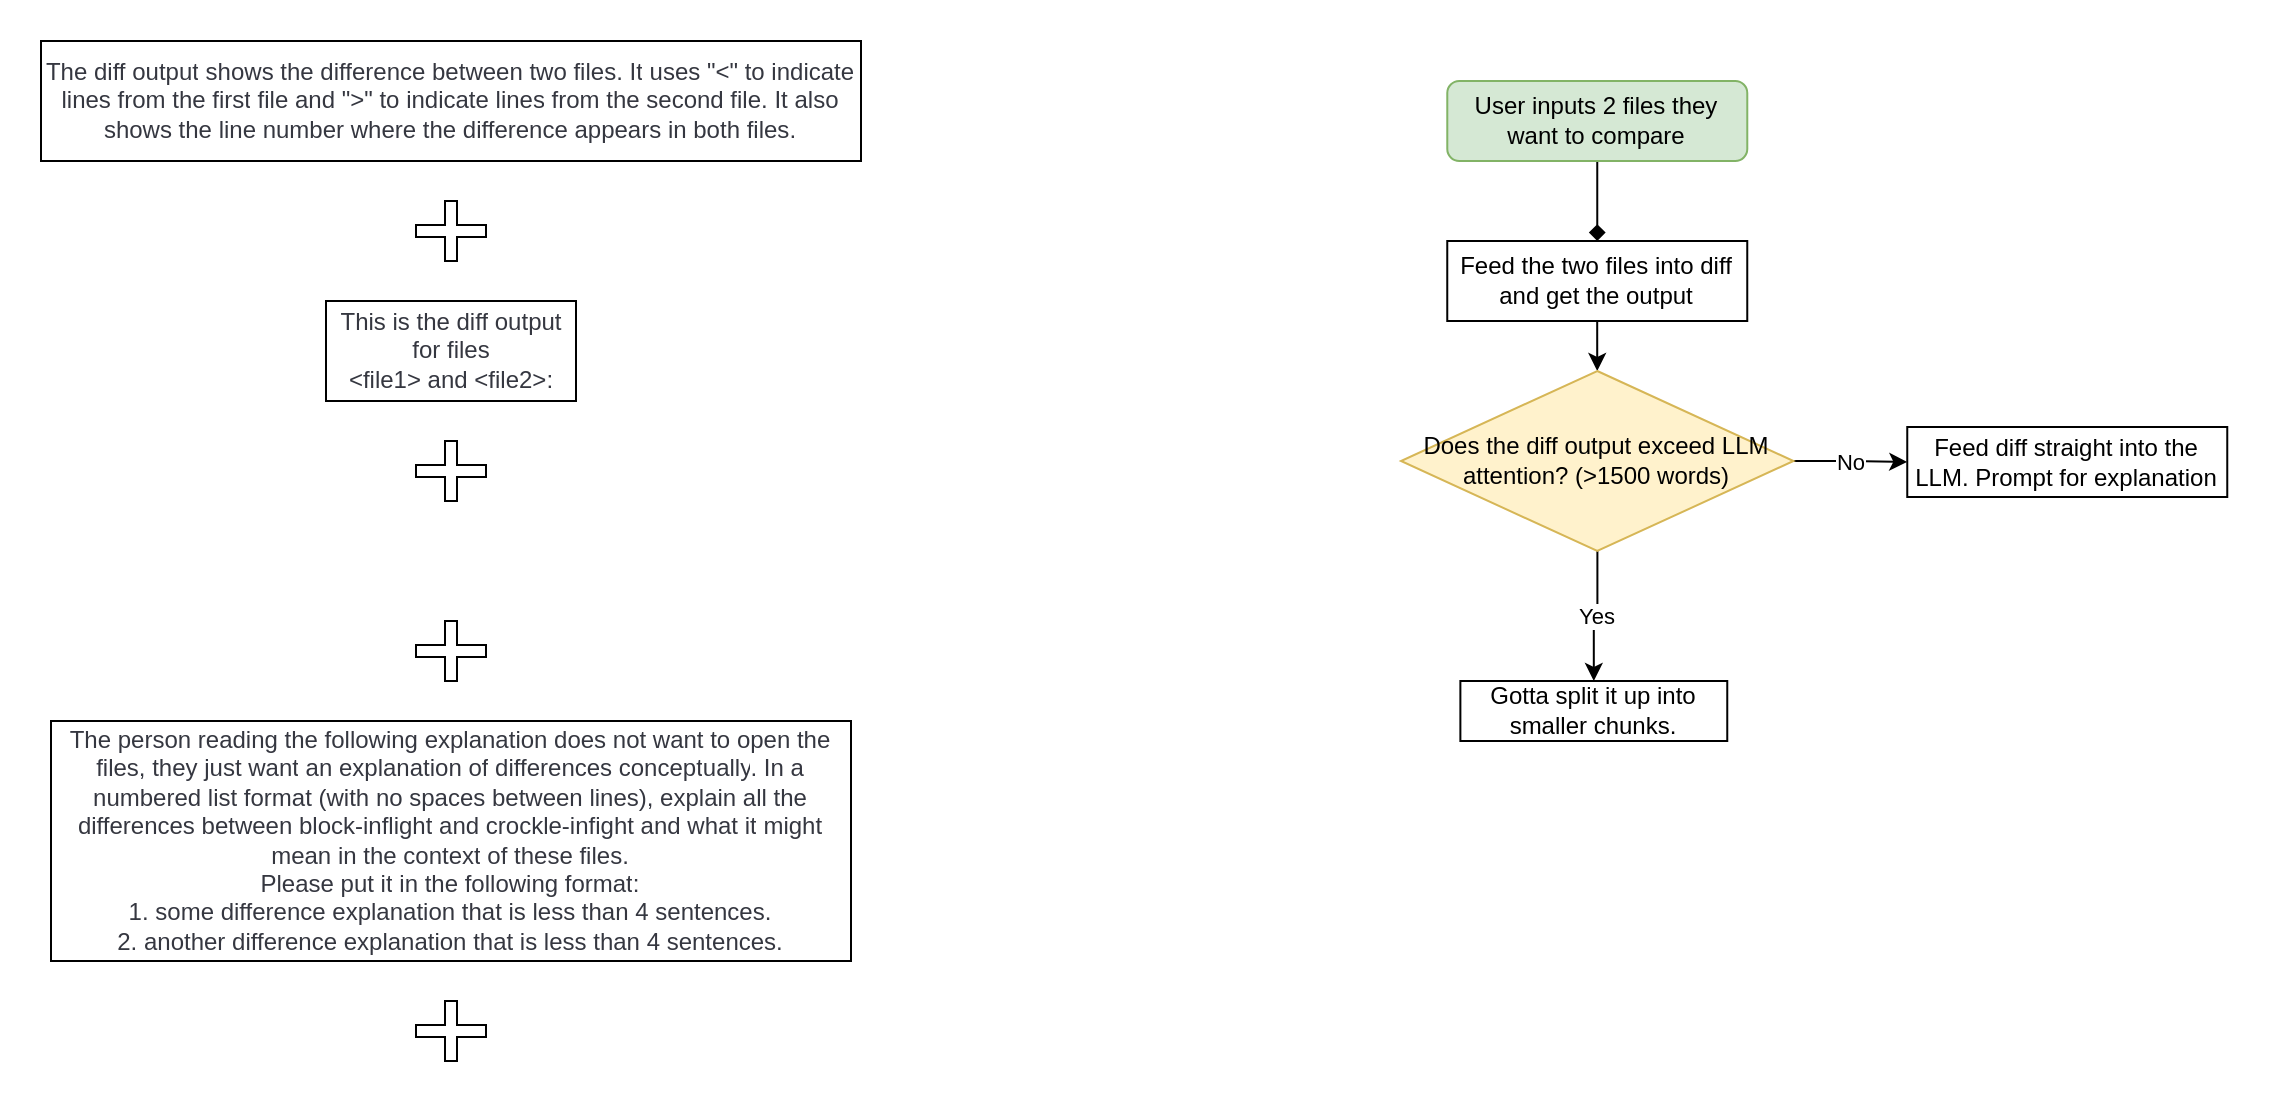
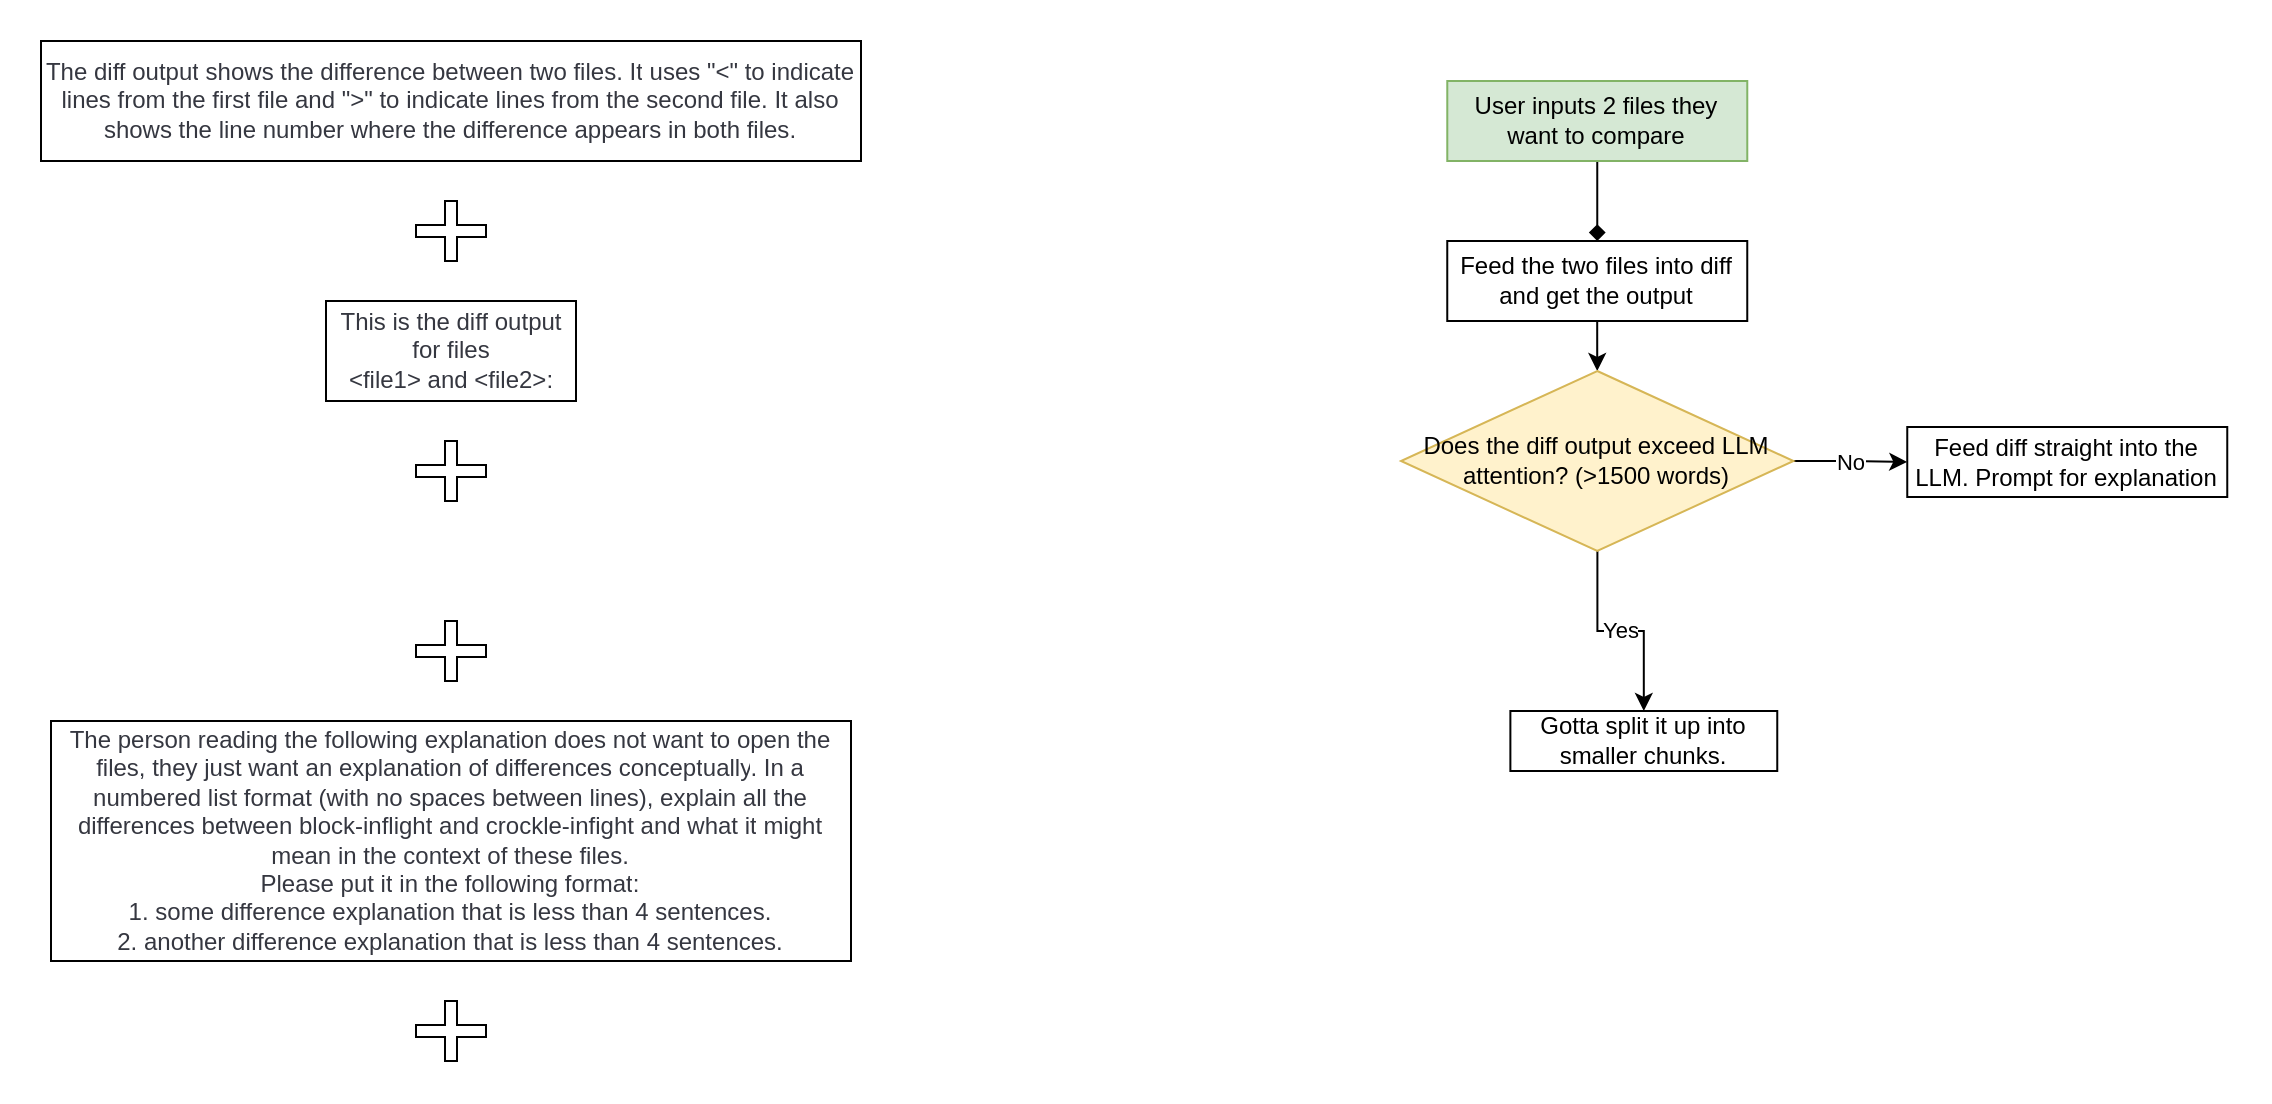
node "User inputs 2 files they want to compare": shape rounded rectangle -> rectangle
node "Gotta split it up into smaller chunks.": moved (1594, 711) -> (1644, 741)
